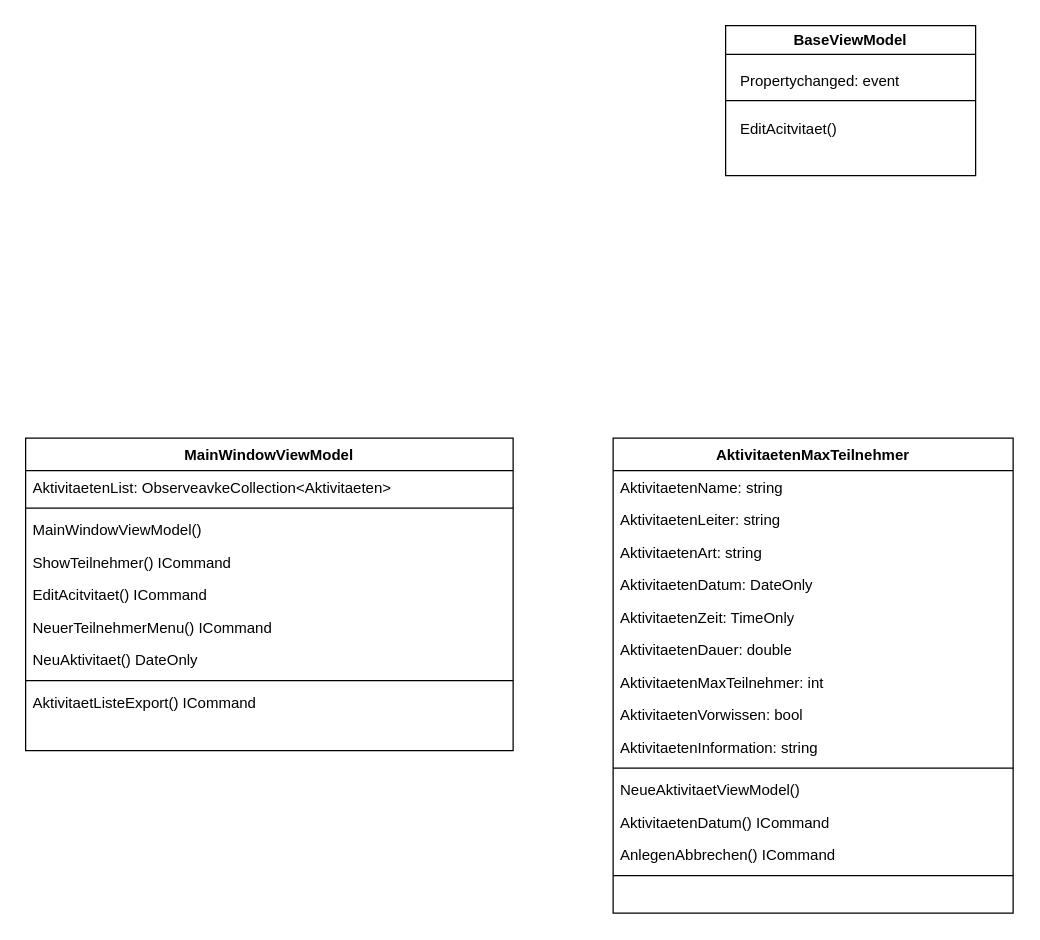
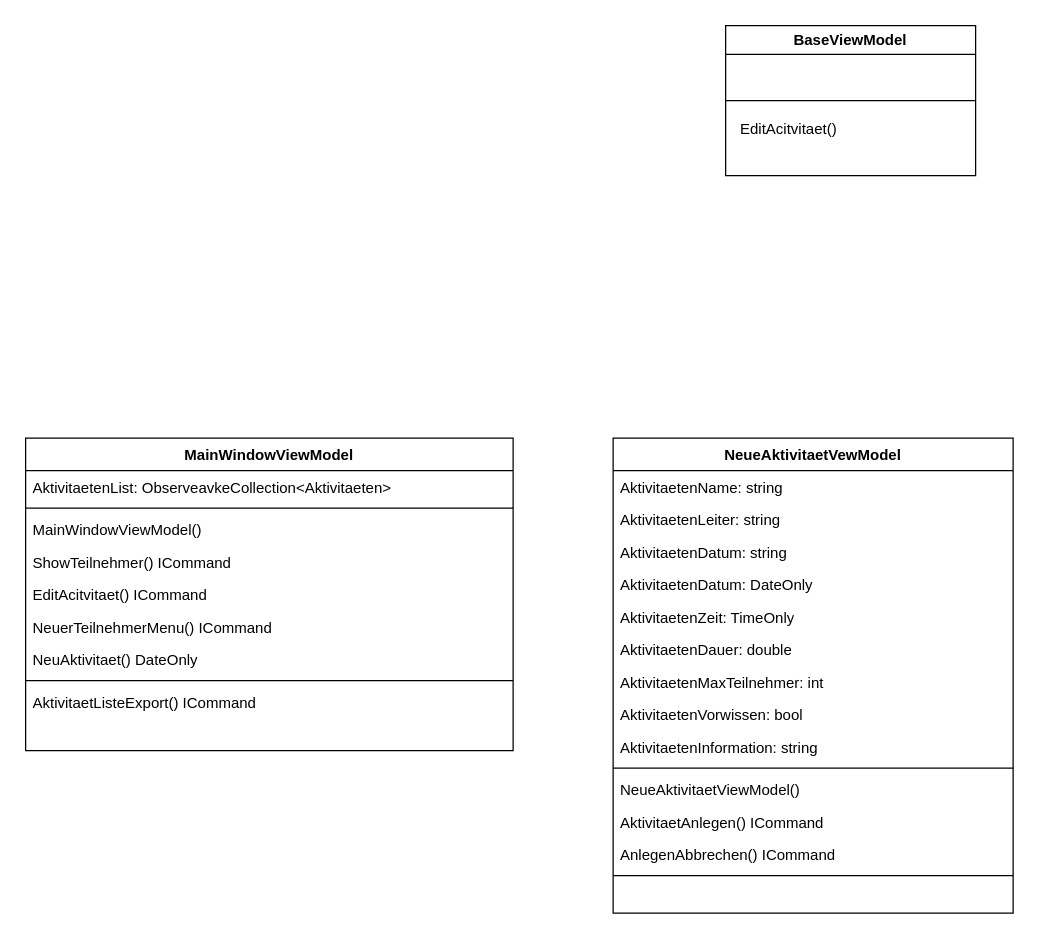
node "Propertychanged: event": removed
node "AktivitaetenMaxTeilnehmer": label "AktivitaetenMaxTeilnehmer" -> "NeueAktivitaetVewModel"
node "AktivitaetenArt: string": label "AktivitaetenArt: string" -> "AktivitaetenDatum: string"
node "AktivitaetenDatum() ICommand": label "AktivitaetenDatum() ICommand" -> "AktivitaetAnlegen() ICommand"
